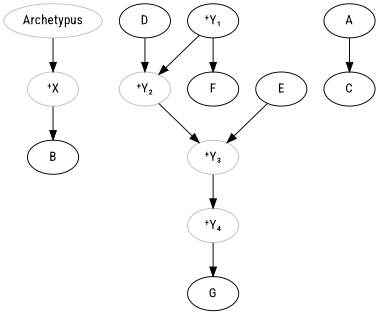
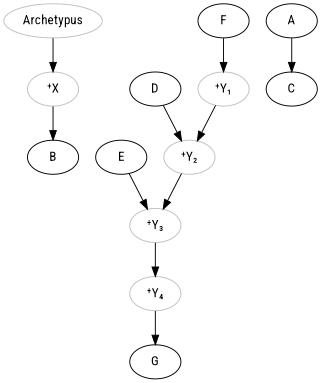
node "⁺Y₁": color black -> grey
edge "⁺Y₁" -> "F": reversed
